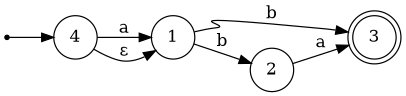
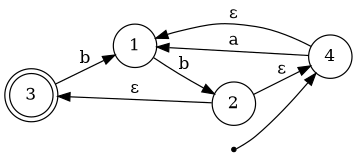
edge "1" -> "3": reversed
edge "2" -> "3": label "a" -> "ε"
edge "2" -> "4": added, label "ε"
